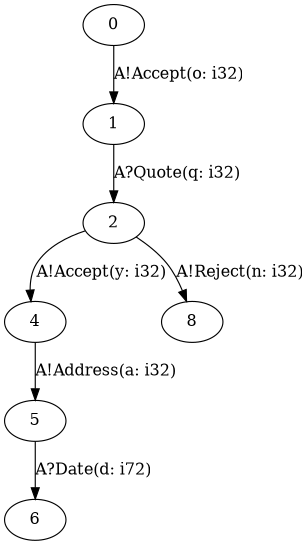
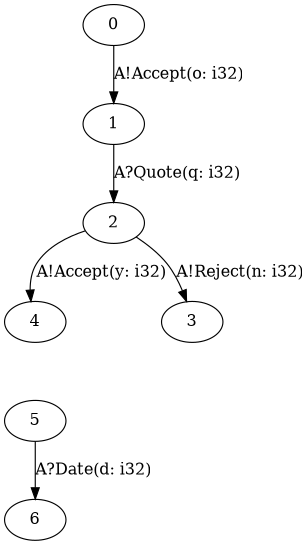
node "8": label "8" -> "3"
edge "4" -> "5": removed, label "A!Address(a: i32)"
edge "5" -> "6": label "A?Date(d: i72)" -> "A?Date(d: i32)"
